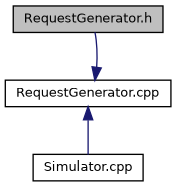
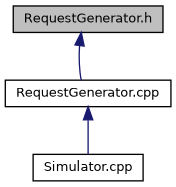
edge "RequestGenerator.h" -> "RequestGenerator.cpp": reversed
